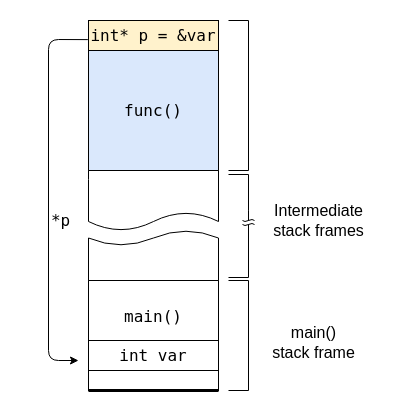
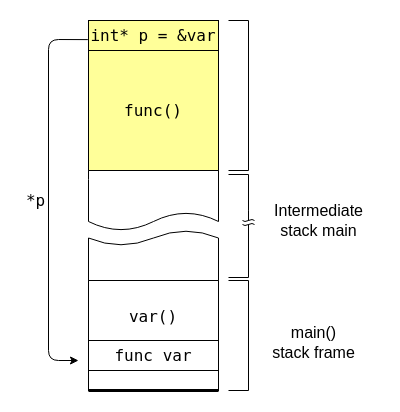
node "int* p = &var": fillcolor #fff2cc -> #ffff99
node "func()": fillcolor #dae8fc -> #ffff99
node "*p": moved (61, 221) -> (36, 201)
node "Intermediate stack frames": label "Intermediate stack frames" -> "Intermediate stack main"
node "main()": label "main()" -> "var()"
node "int var": label "int var" -> "func var"
